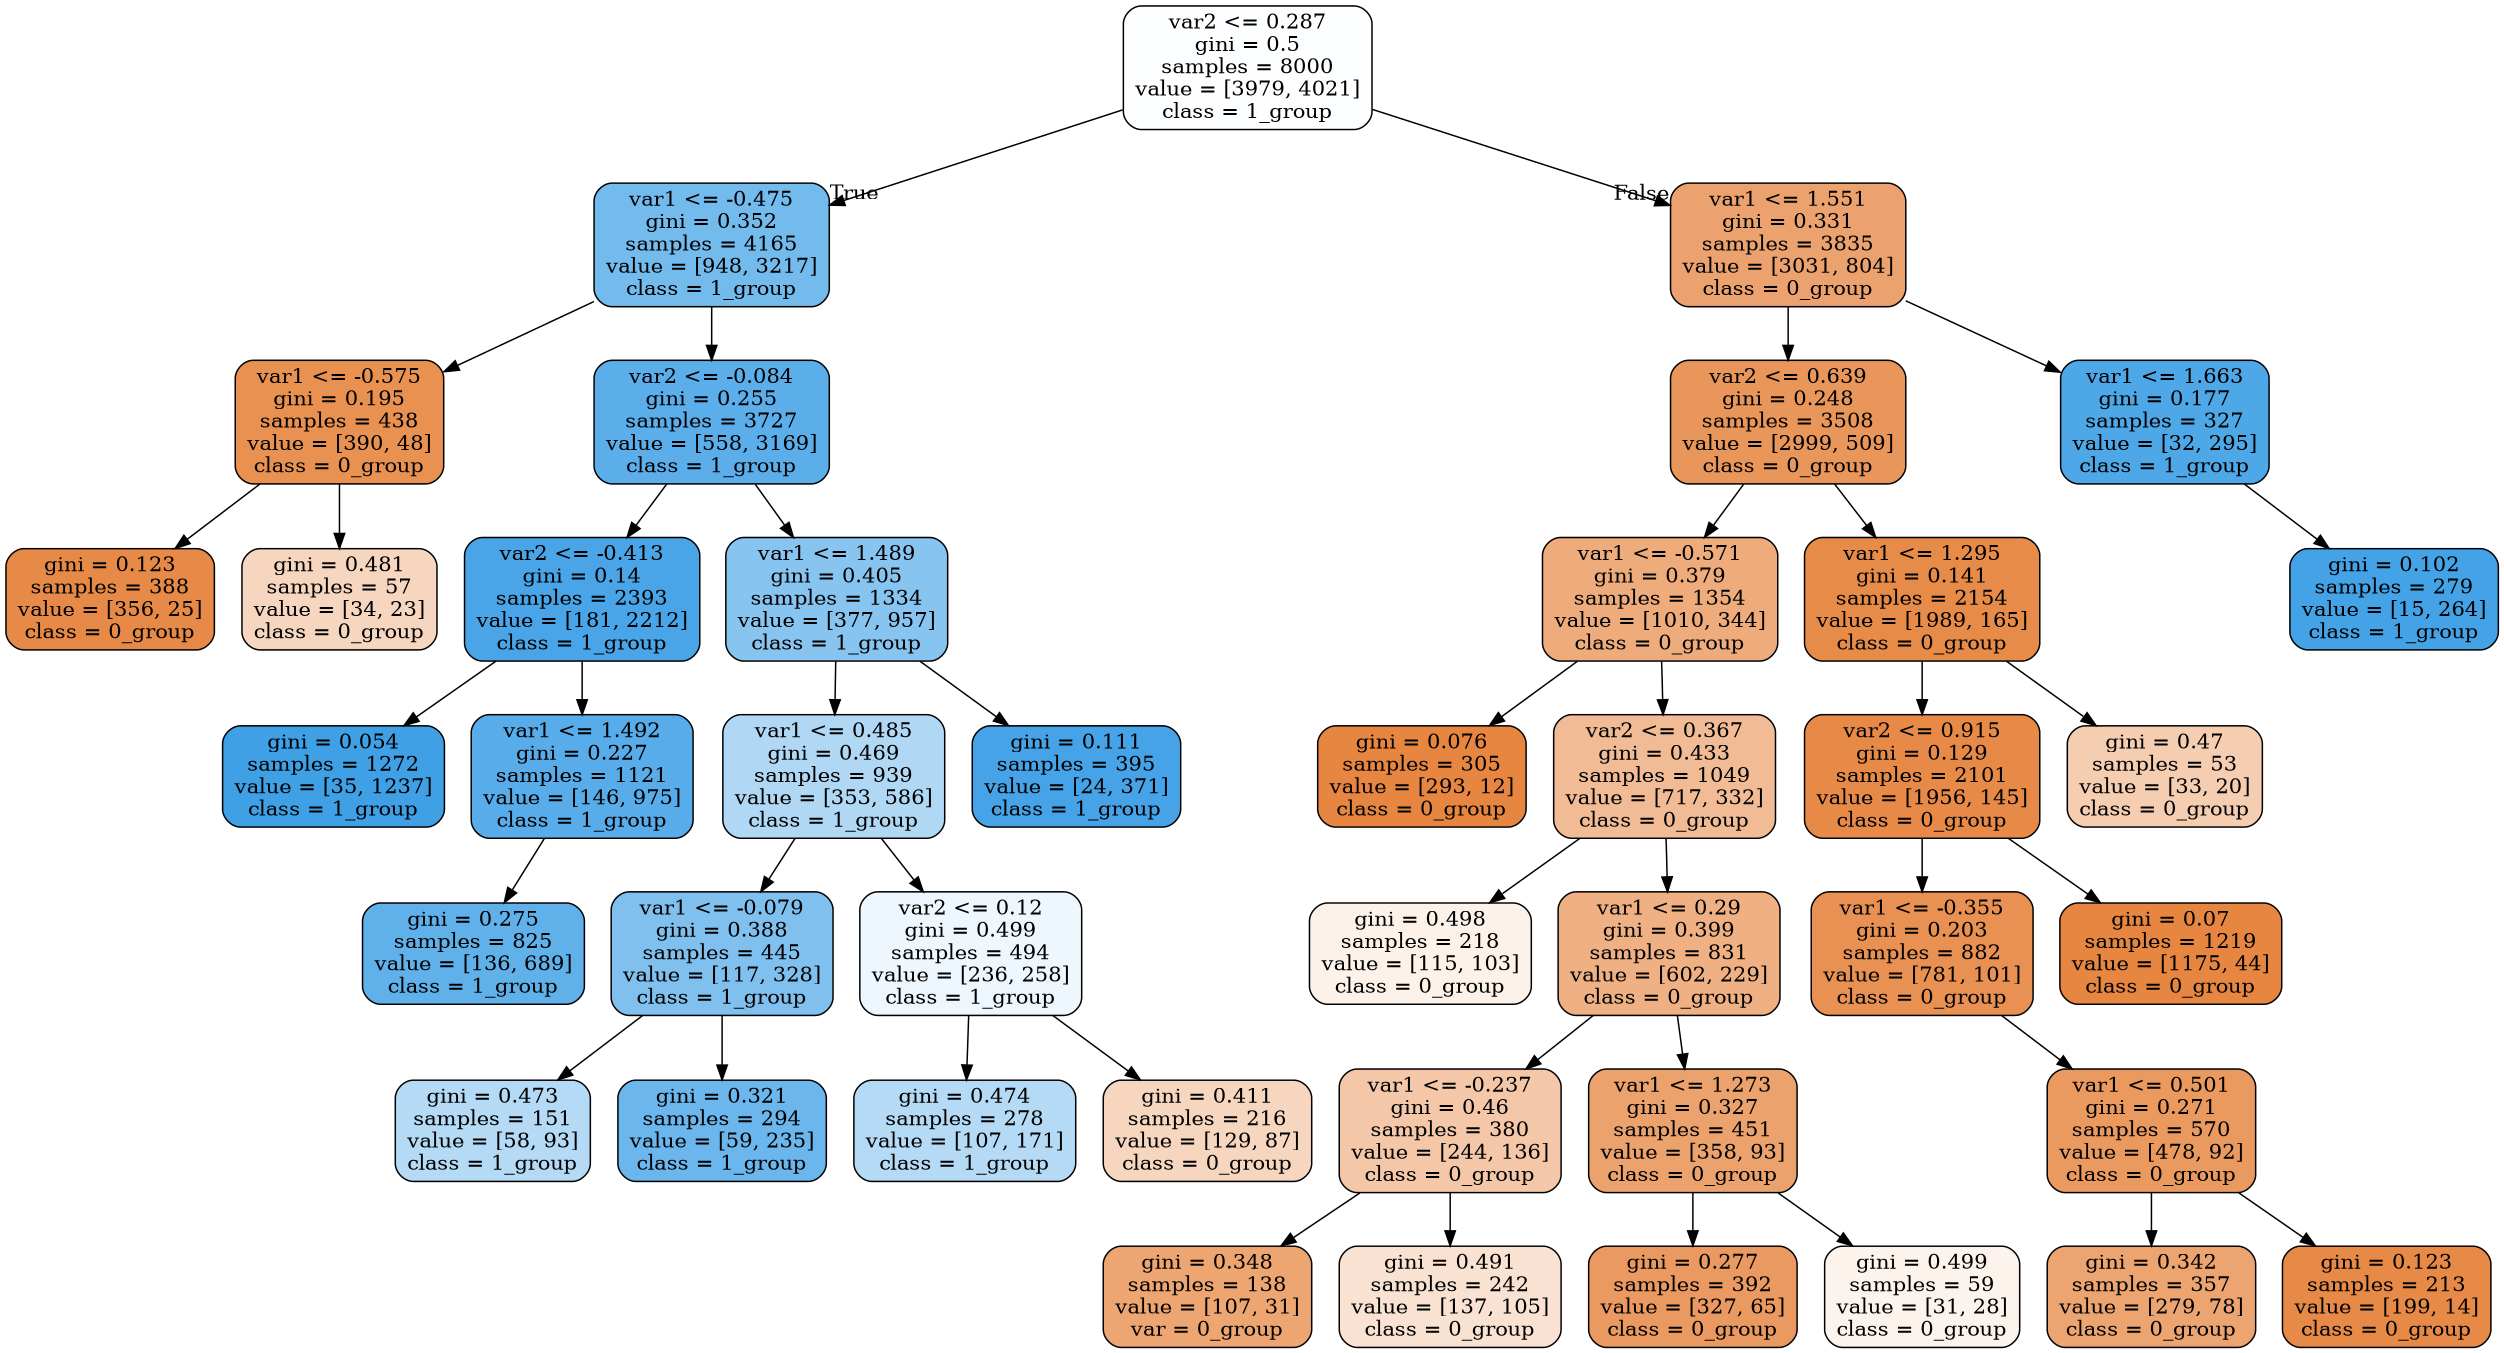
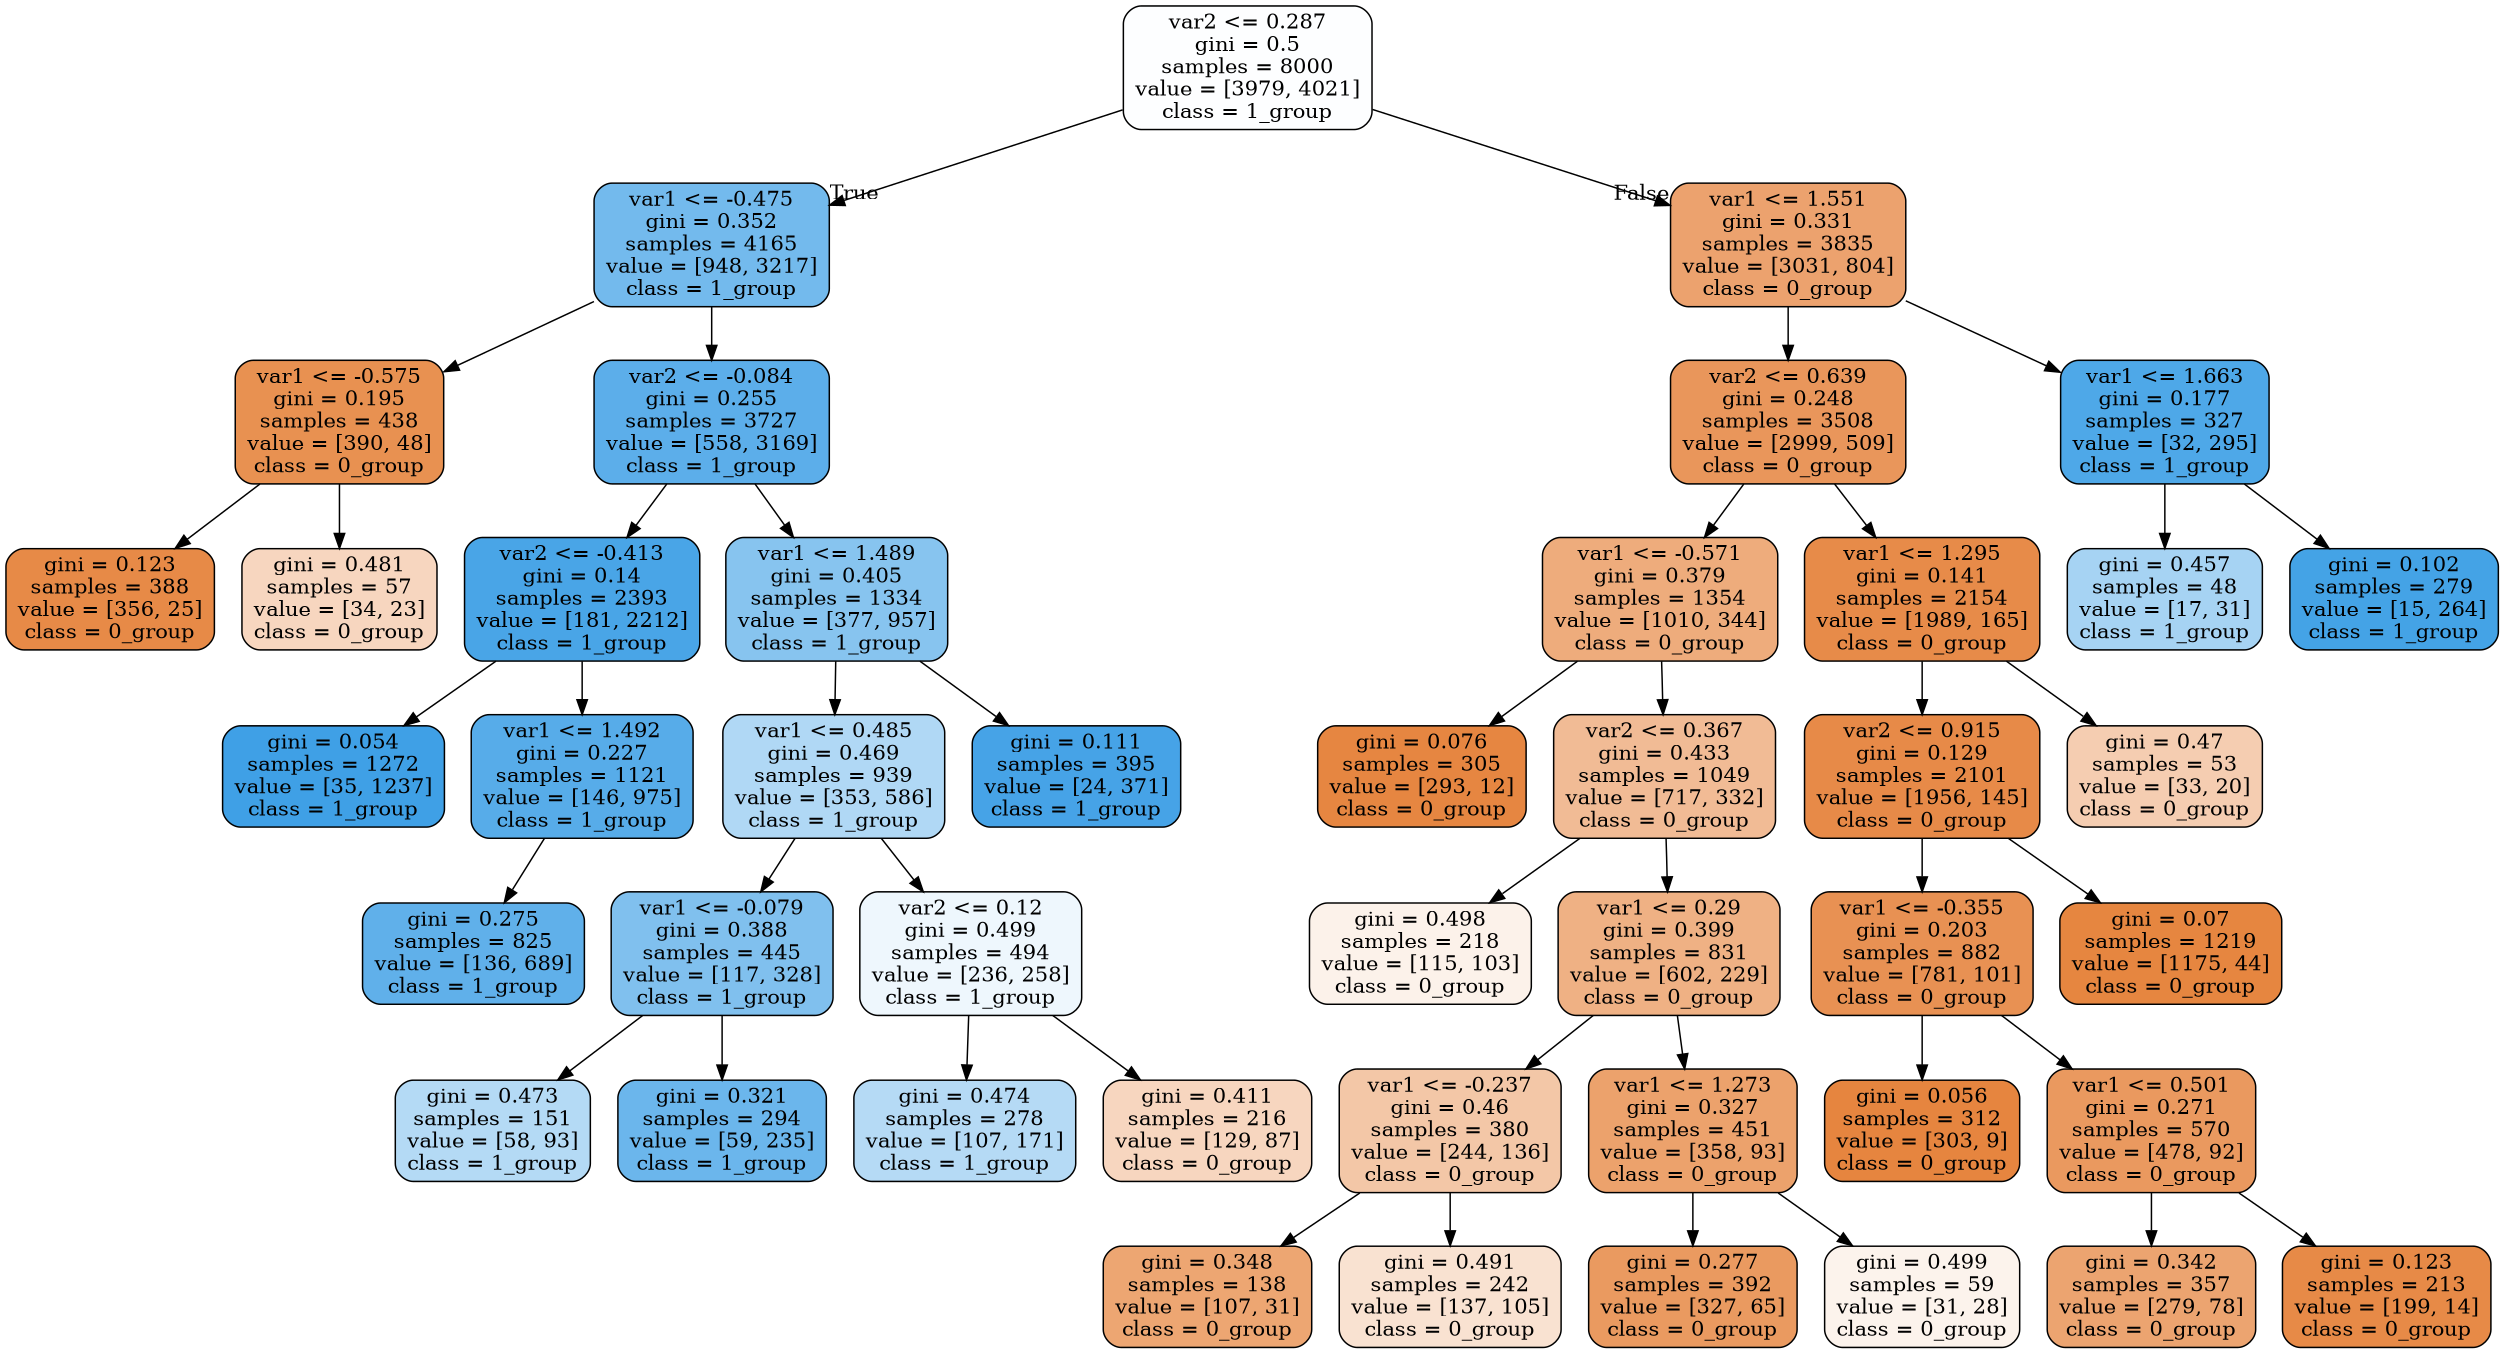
node "gini = 0.457 samples = 48 value = [17, 31] class = 1_group": added
node "gini = 0.056 samples = 312 value = [303, 9] class = 0_group": added
node "gini = 0.348 samples = 138 value = [107, 31] var = 0_group": label "gini = 0.348 samples = 138 value = [107, 31] var = 0_group" -> "gini = 0.348 samples = 138 value = [107, 31] class = 0_group"
